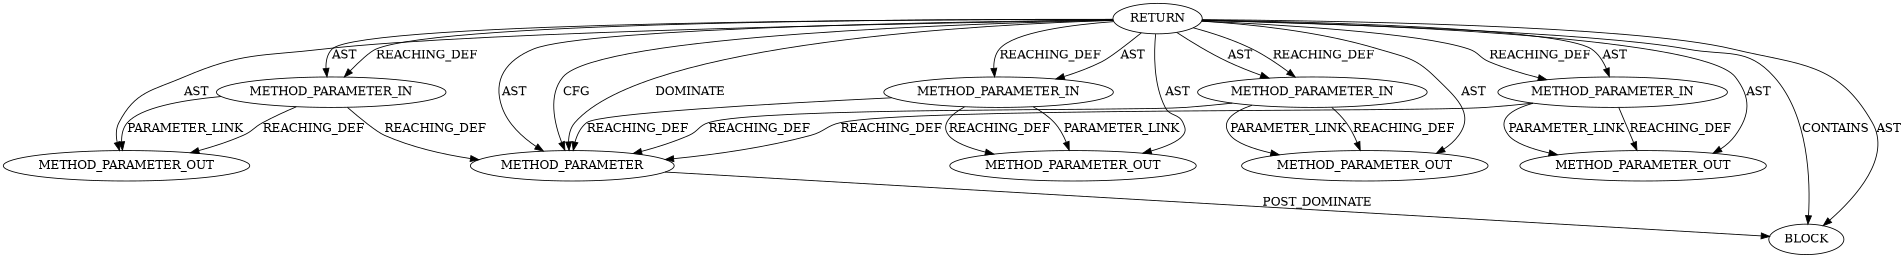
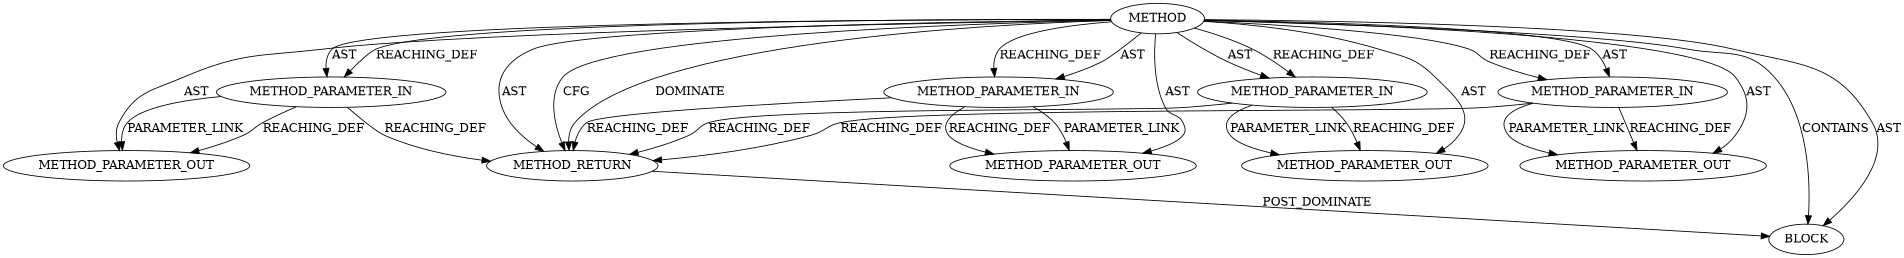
node "RETURN": label "RETURN" -> "METHOD"
node "METHOD_PARAMETER": label "METHOD_PARAMETER" -> "METHOD_RETURN"
